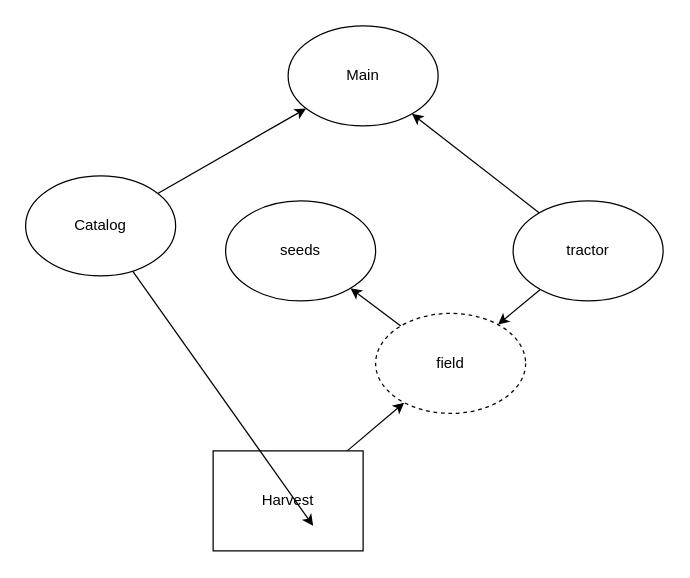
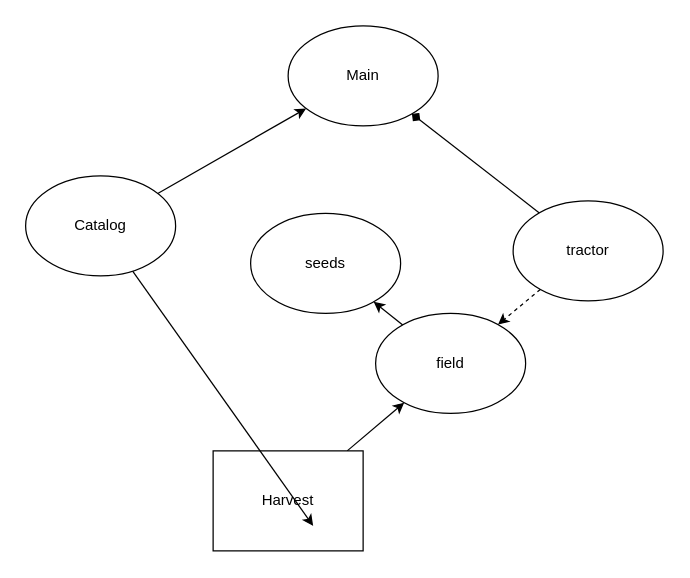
edge "tractor" -> "Main": arrowhead classic -> diamond
node "seeds": moved (301, 251) -> (326, 263)
edge "tractor" -> "field": style solid -> dashed
node "field": style dashed -> solid
